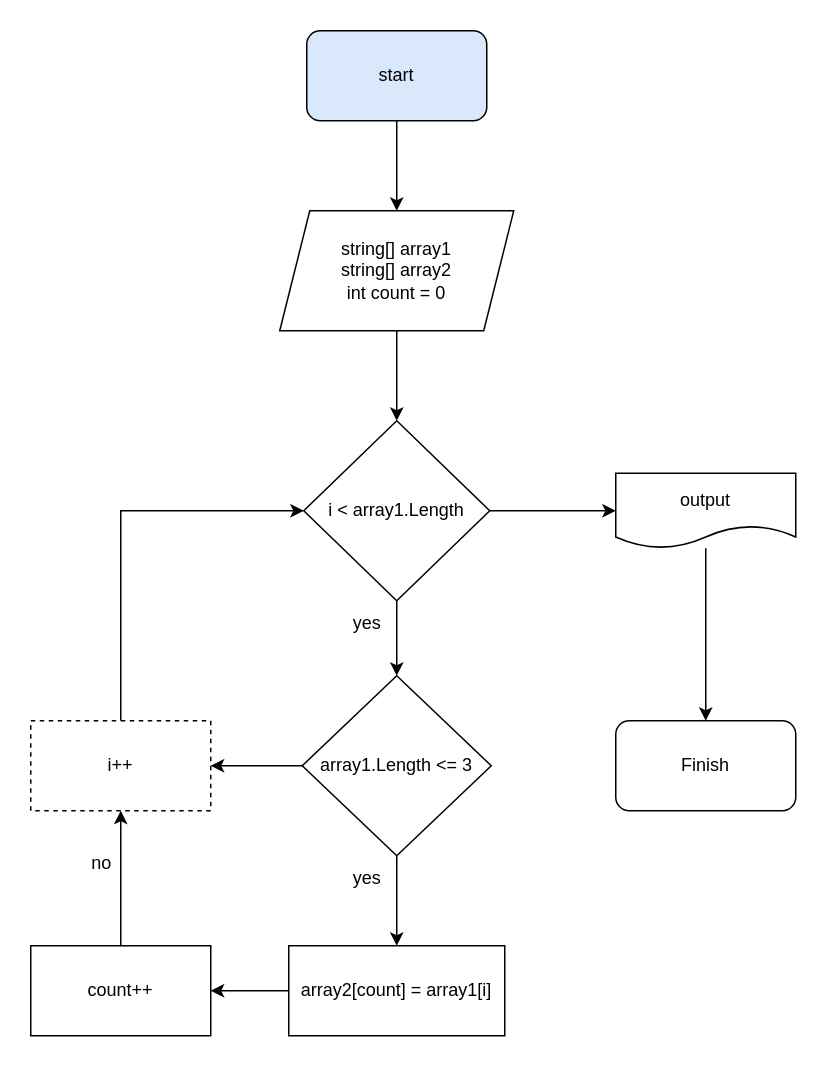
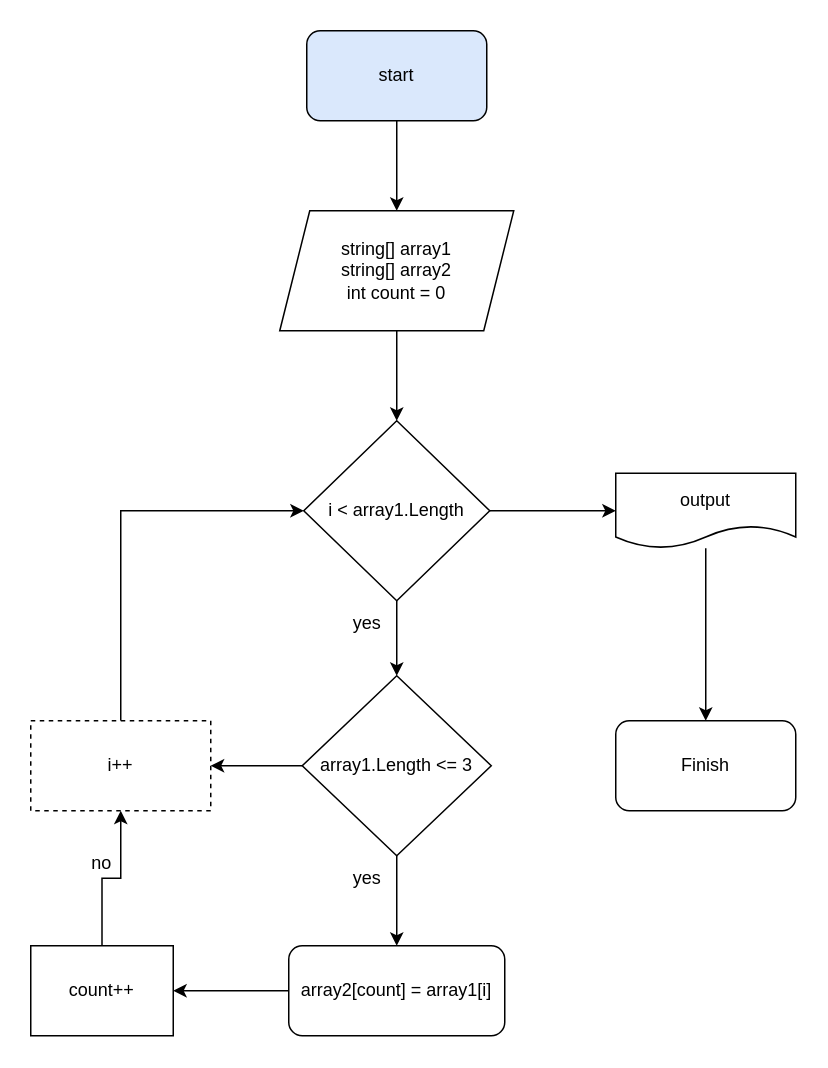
node "count++": size 180x90 -> 143x90
node "array2[count] = array1[i]": shape rectangle -> rounded rectangle
